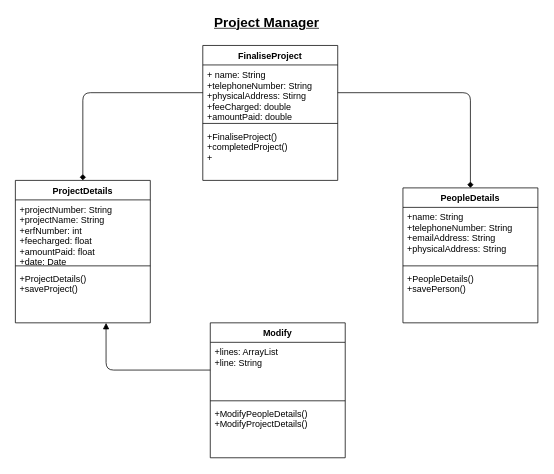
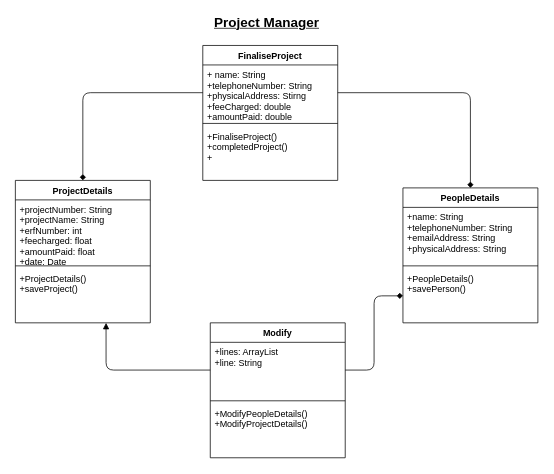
edge "+lines: ArrayList +line: String" -> "+PeopleDetails() +savePerson()": added
